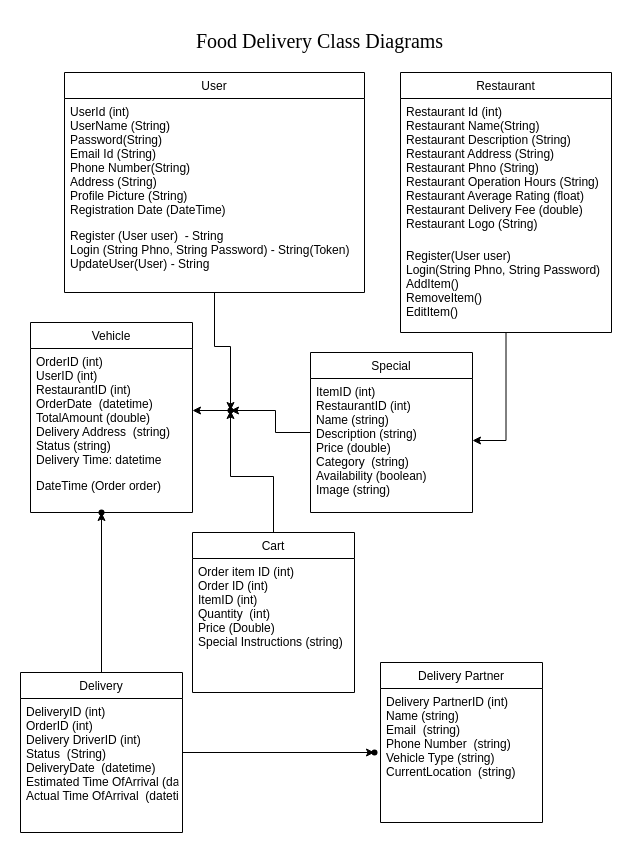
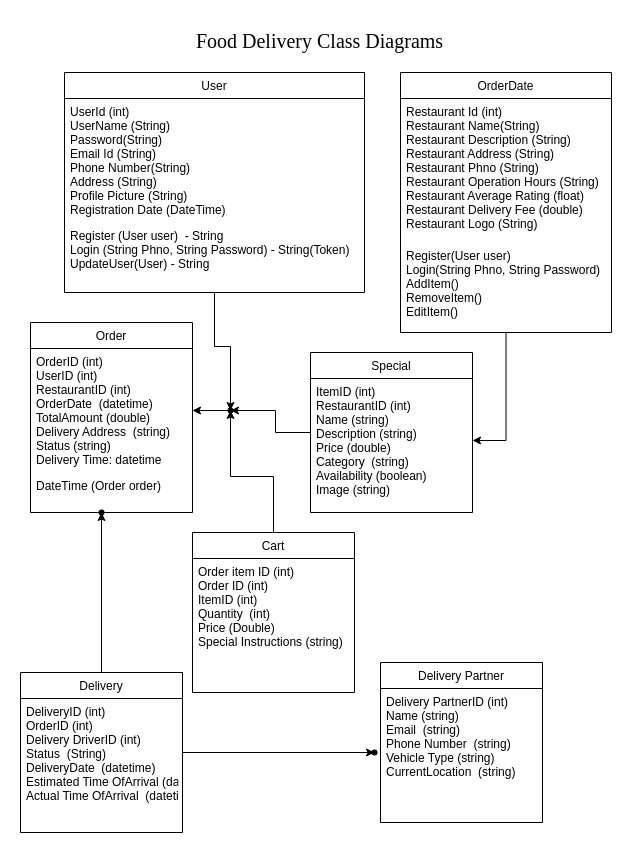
node "Restaurant": label "Restaurant" -> "OrderDate"
node "Vehicle": label "Vehicle" -> "Order"
